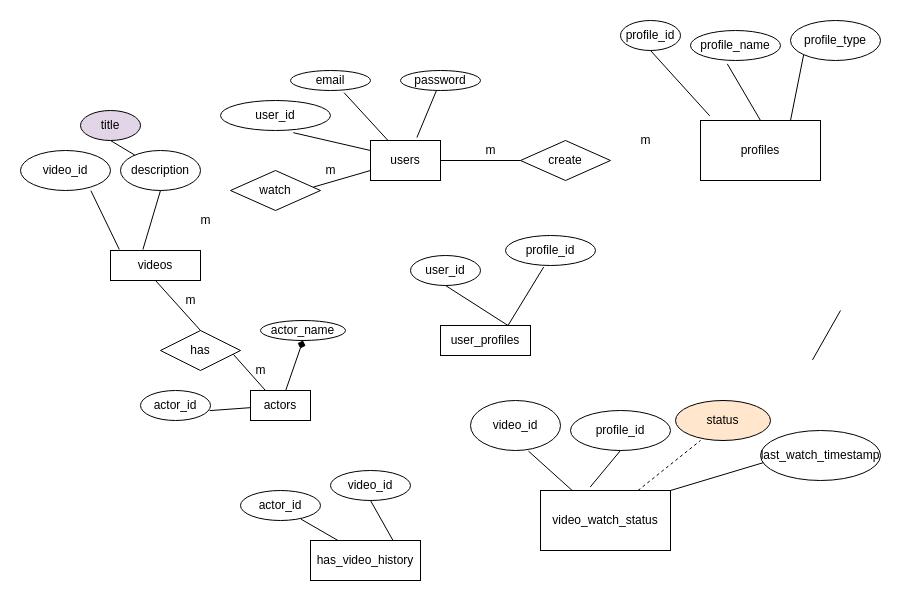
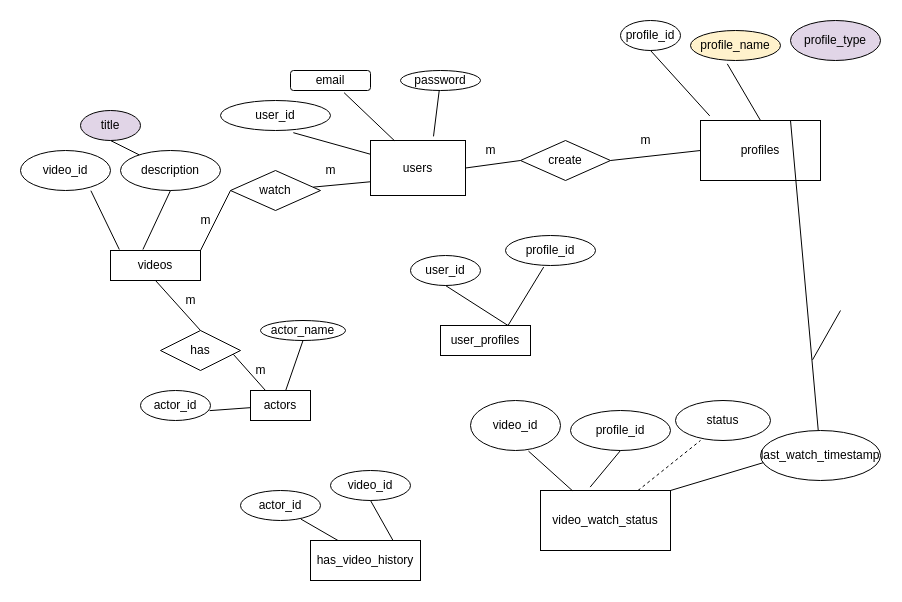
node "profile_type": fillcolor #ffffff -> #e1d5e7
node "profile_name": fillcolor #ffffff -> #fff2cc
node "email": shape ellipse -> rounded rectangle
edge "profile_type" -- "profiles": now "last_watch_timestamp" -- "profiles"
edge "profiles" -- "create": added
node "users": size 70x40 -> 95x55
node "description": size 80x40 -> 100x40
edge "watch" -- "videos": added
edge "actors" -> "actor_name": arrowhead diamond -> none
node "status": fillcolor #ffe6cc -> #ffffff
